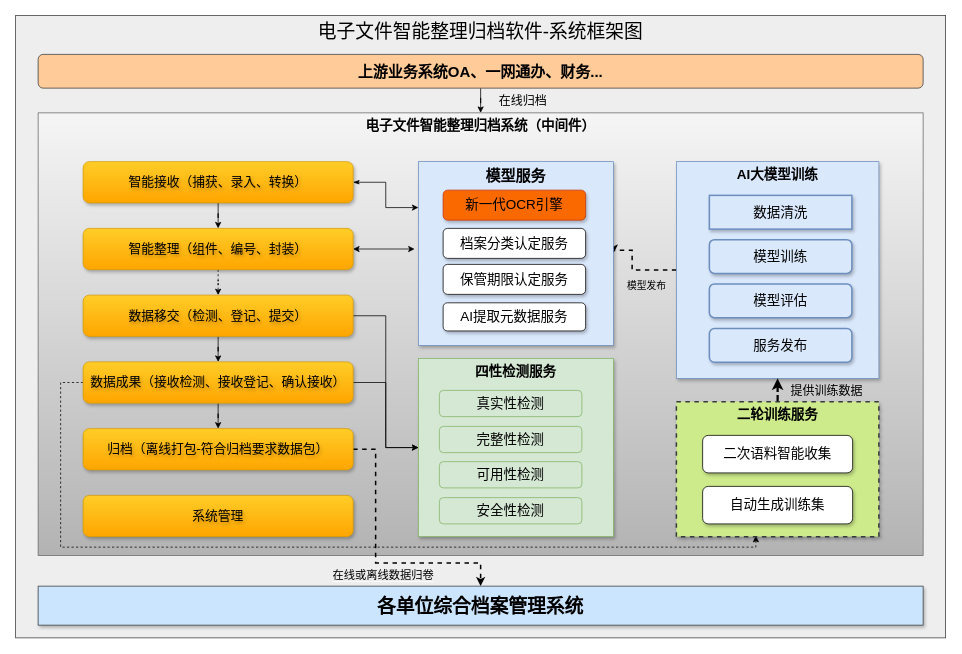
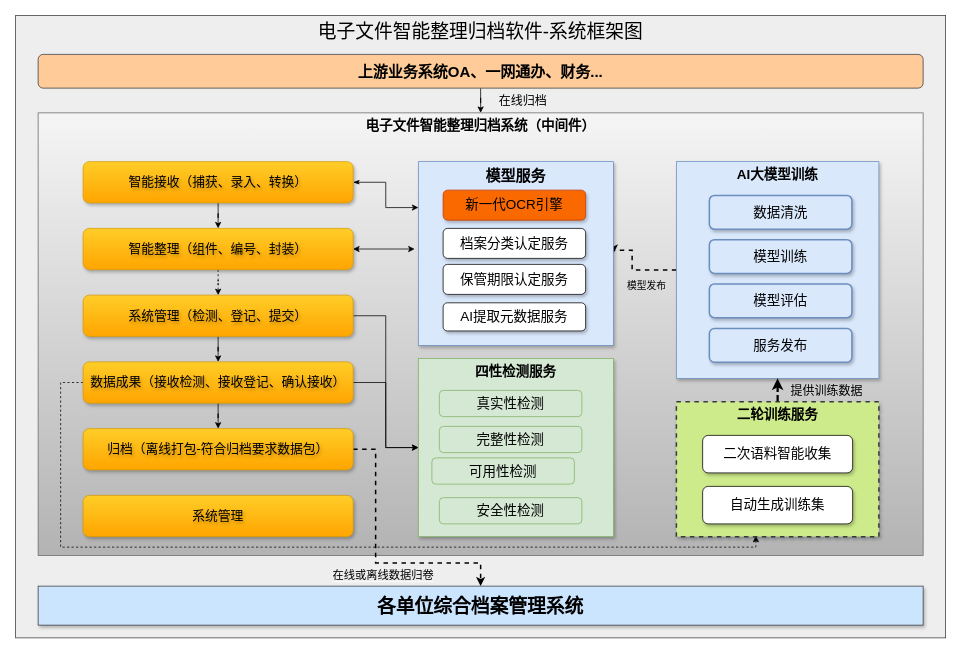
node "数据清洗": shape rectangle -> rounded rectangle
node "数据移交（检测、登记、提交）": label "数据移交（检测、登记、提交）" -> "系统管理（检测、登记、提交）"
node "可用性检测": moved (510, 475) -> (503, 471)
